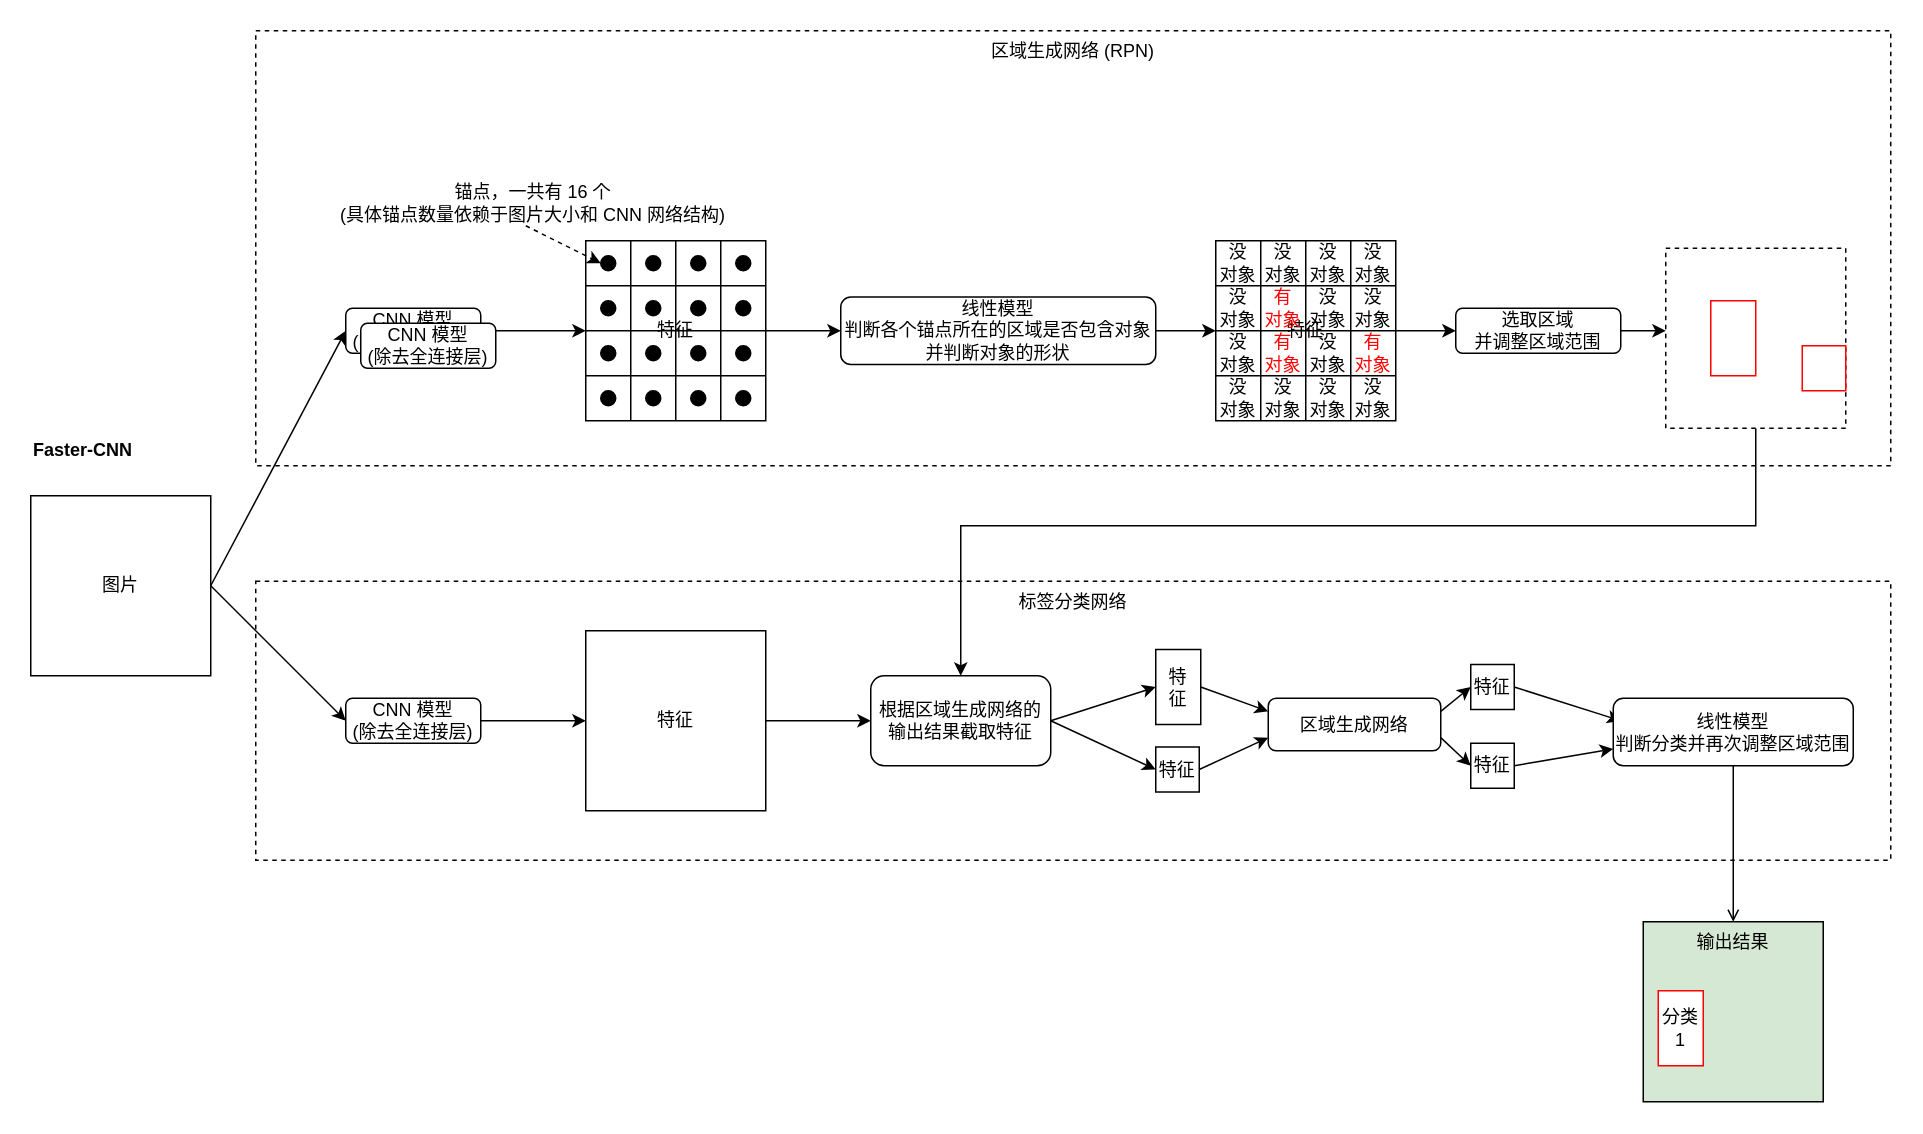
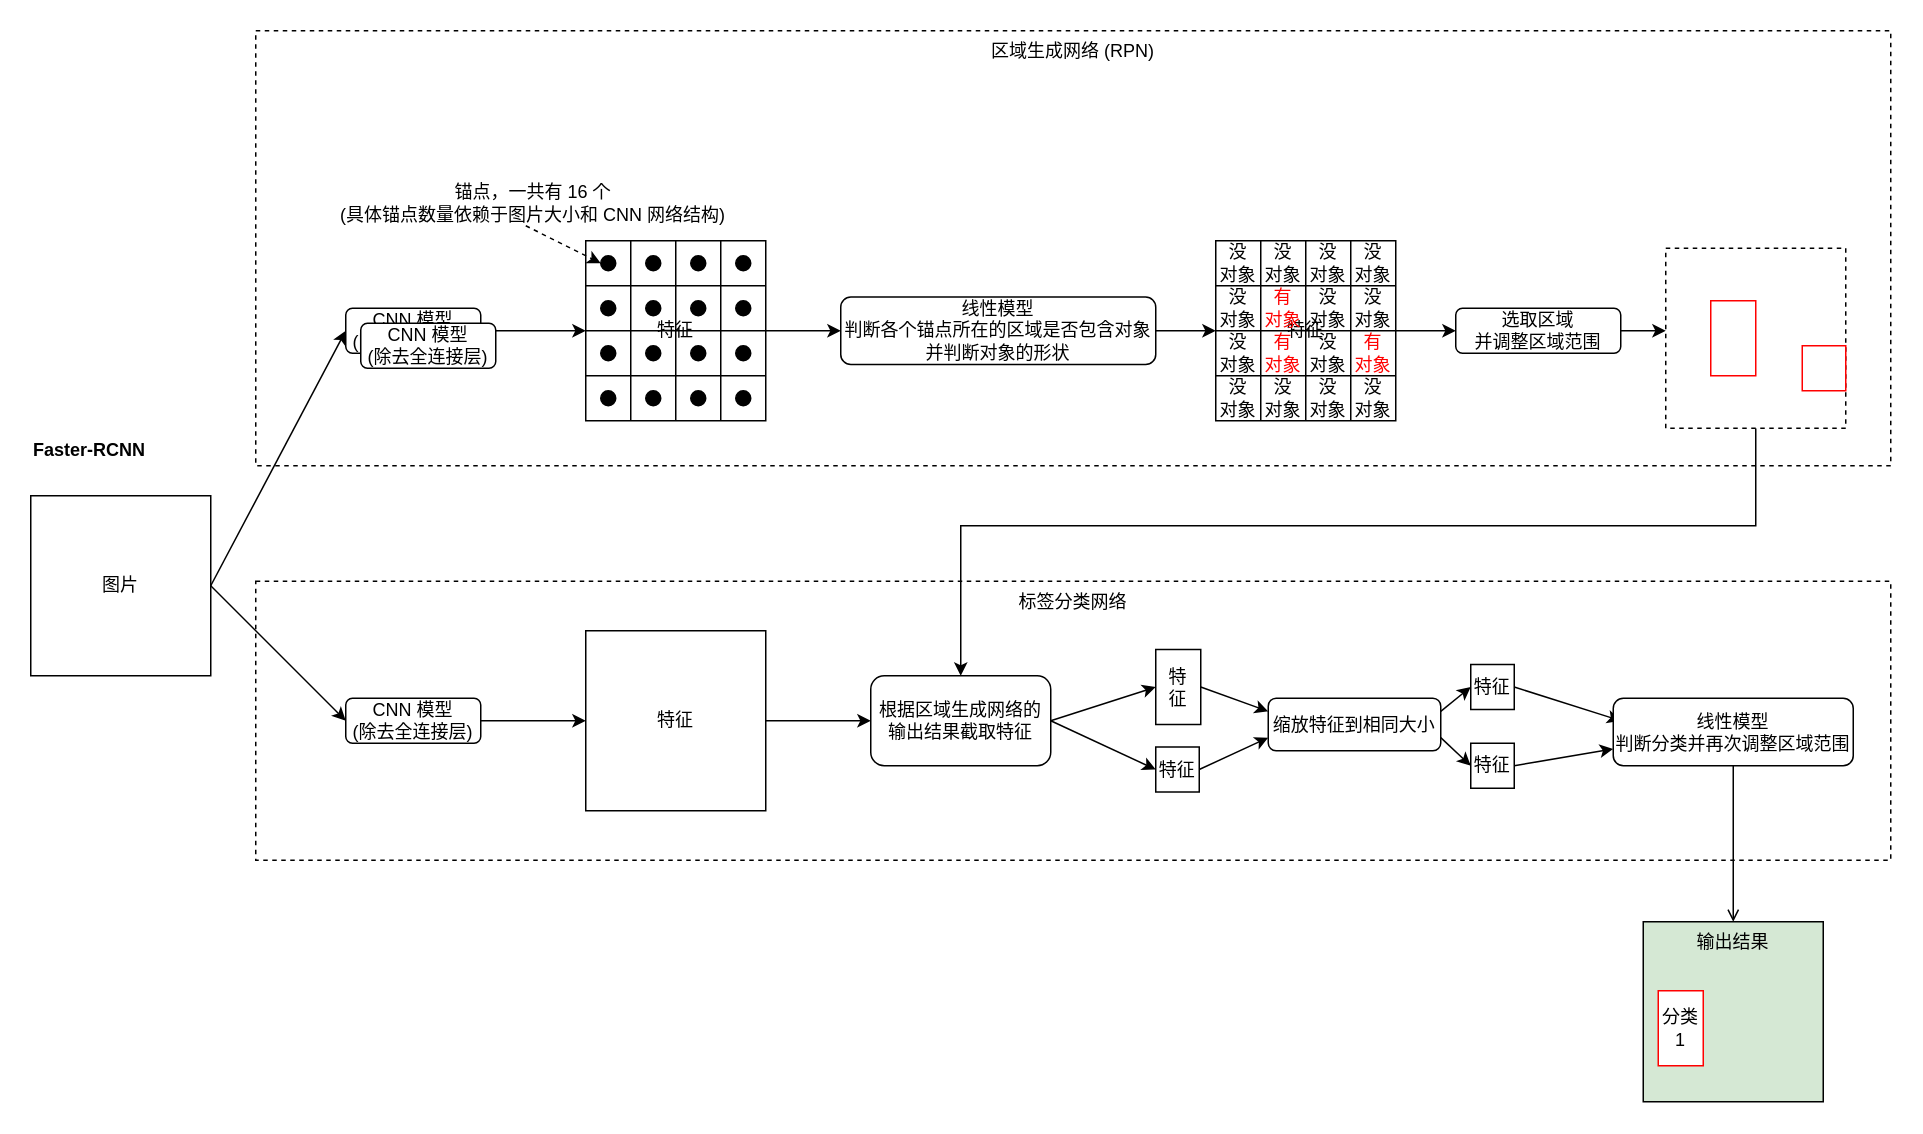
node "Faster-CNN": label "Faster-CNN" -> "Faster-RCNN"
node "区域生成网络": label "区域生成网络" -> "缩放特征到相同大小"
